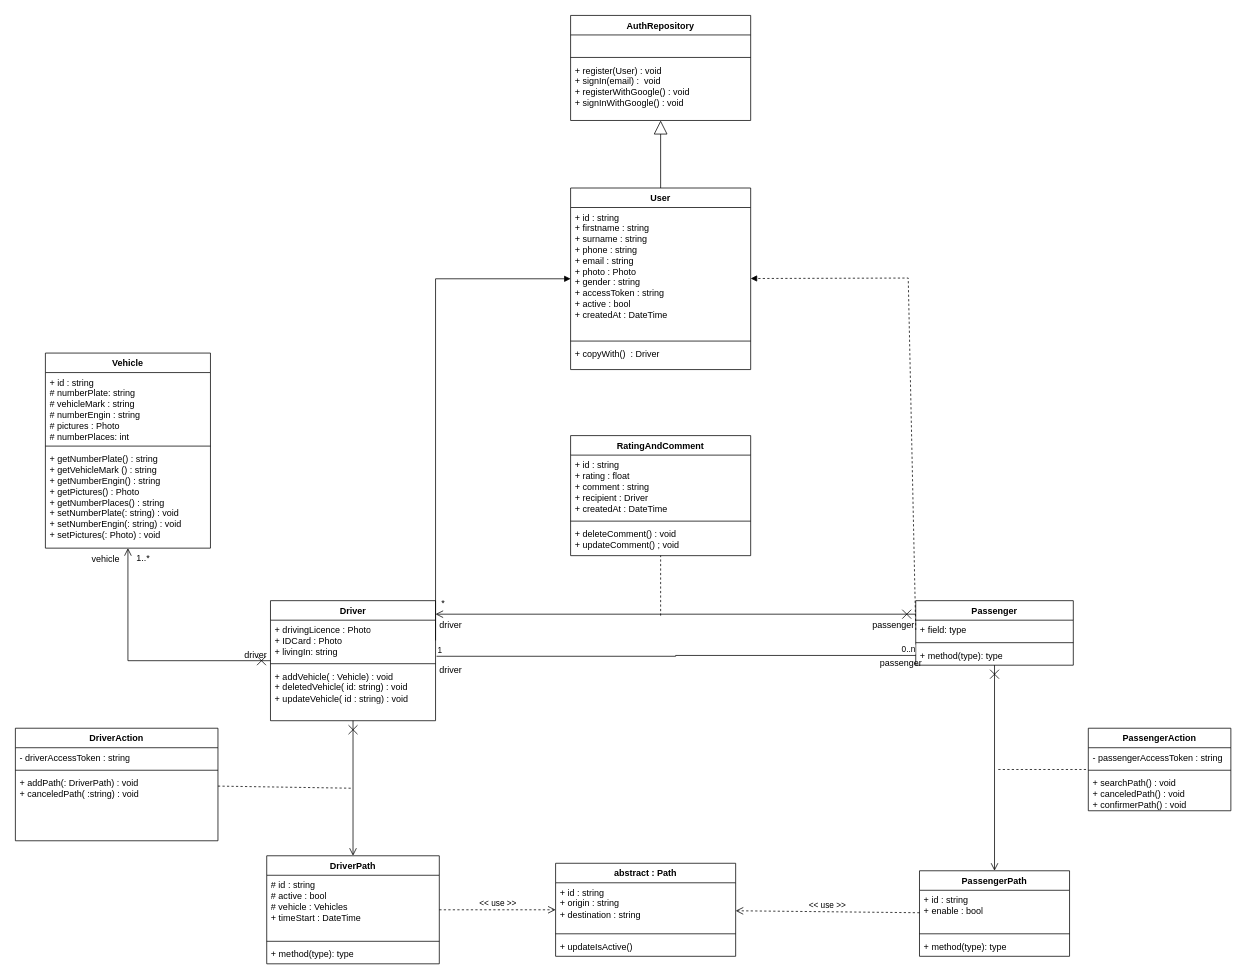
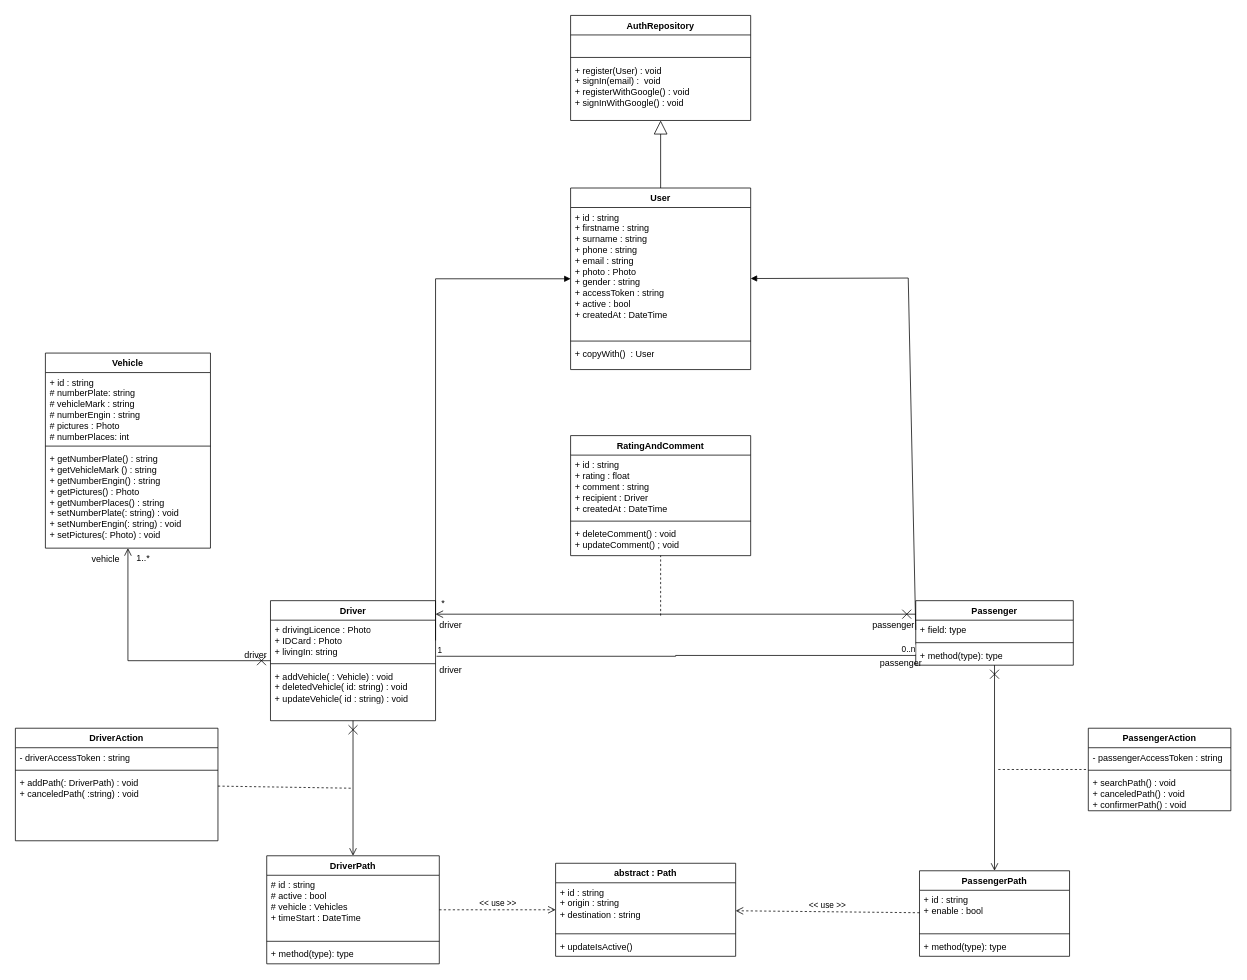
node "+ copyWith() : Driver": label "+ copyWith() : Driver" -> "+ copyWith() : User"
edge "+ field: type" -> "User": style dashed -> solid
